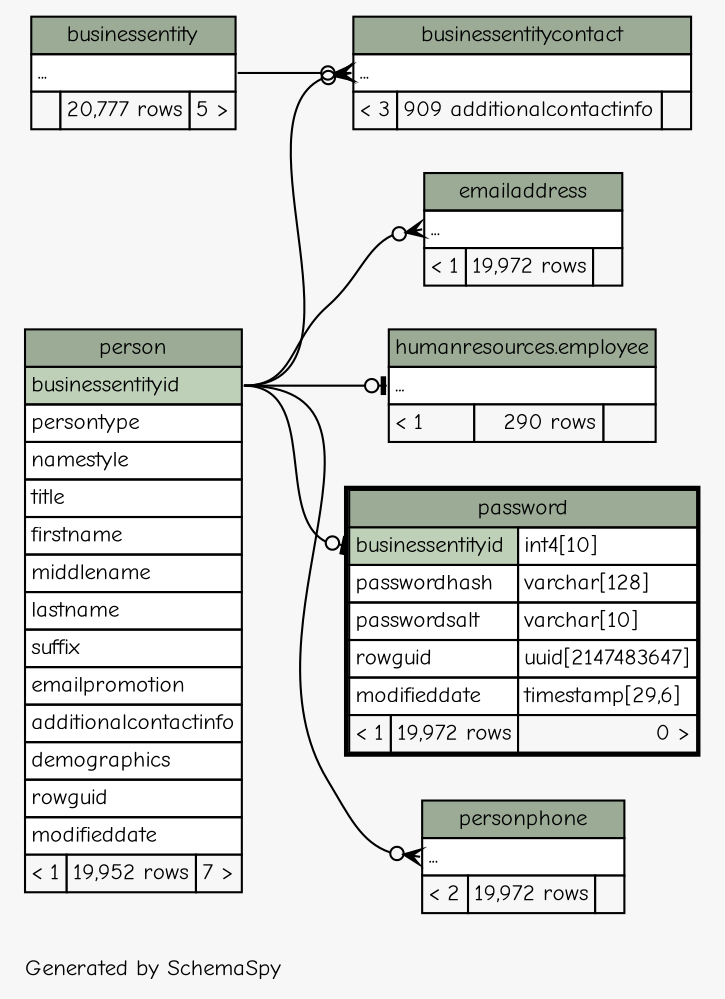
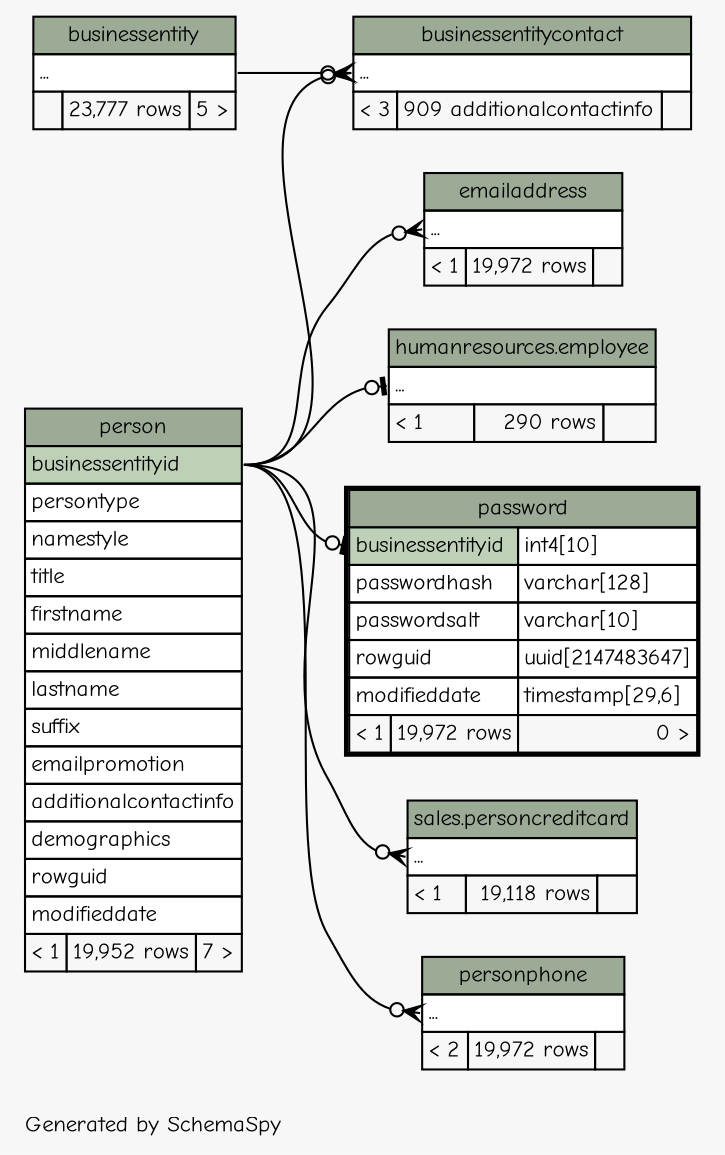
node "businessentity": text "20,777 rows" -> "23,777 rows"
node "sales.personcreditcard": added
